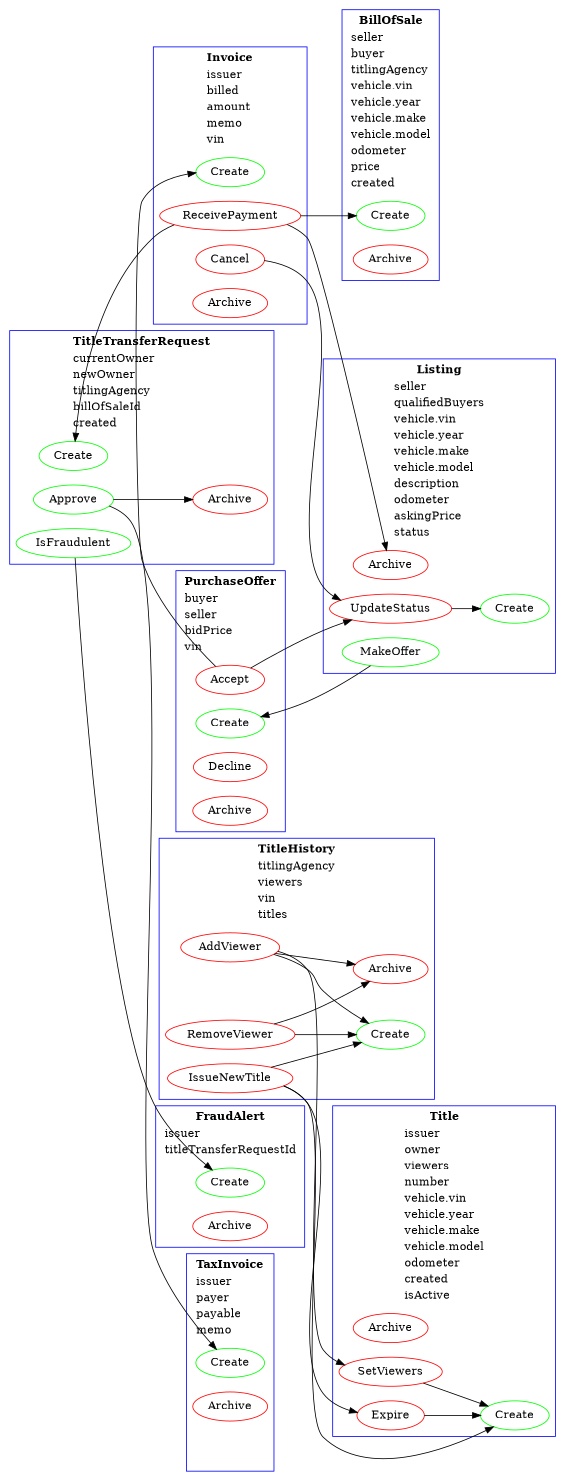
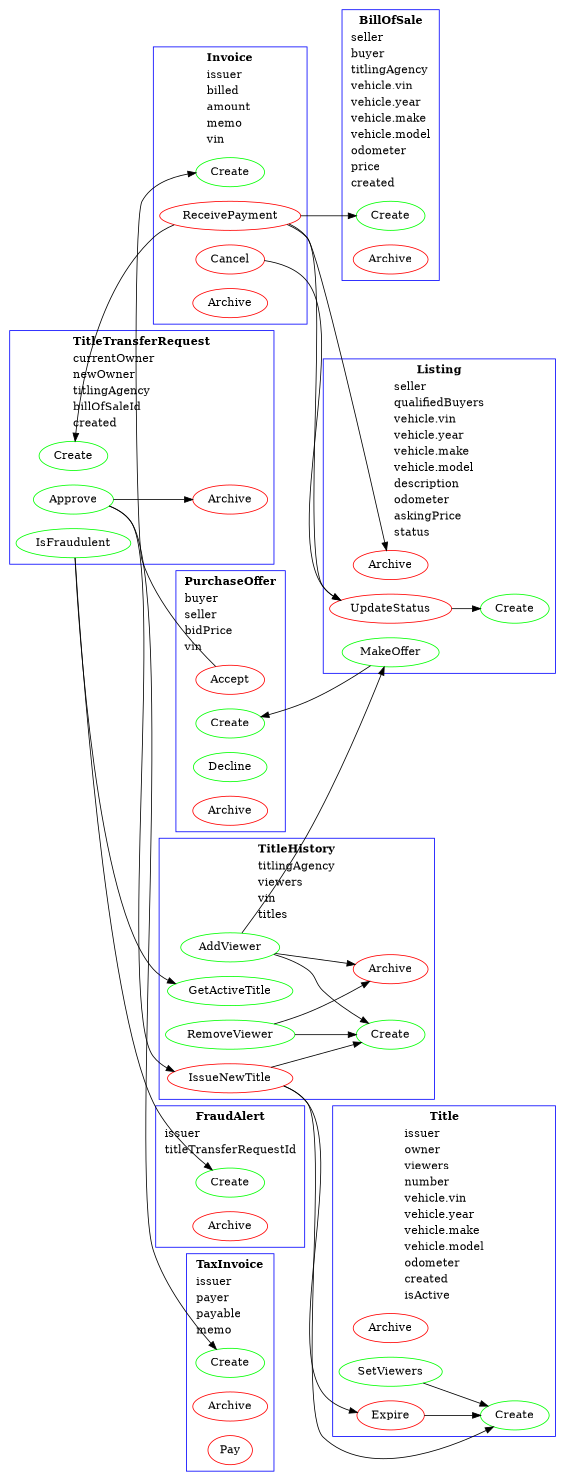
edge "Accept" -> "UpdateStatus": now "ReceivePayment" -> "UpdateStatus"
node "Decline": color red -> green
edge "Approve" -> "IssueNewTitle": added
node "AddViewer": color red -> green
node "GetActiveTitle": added
node "RemoveViewer": color red -> green
edge "AddViewer" -> "SetViewers": now "AddViewer" -> "MakeOffer"
node "SetViewers": color red -> green
node "Pay": added
